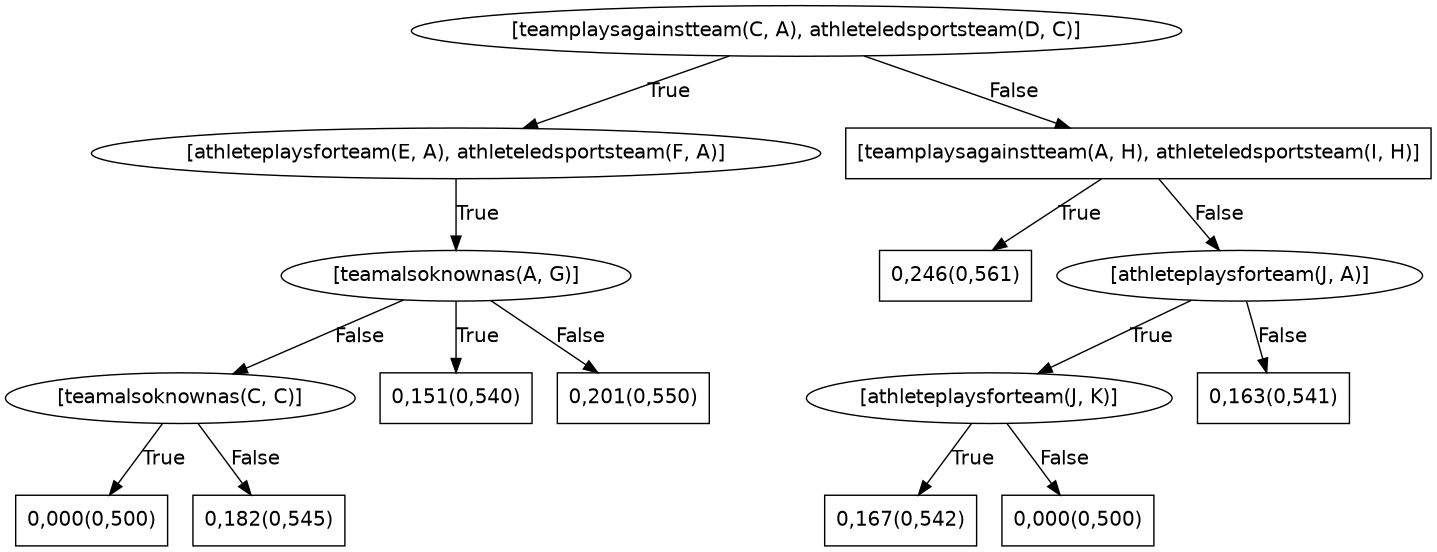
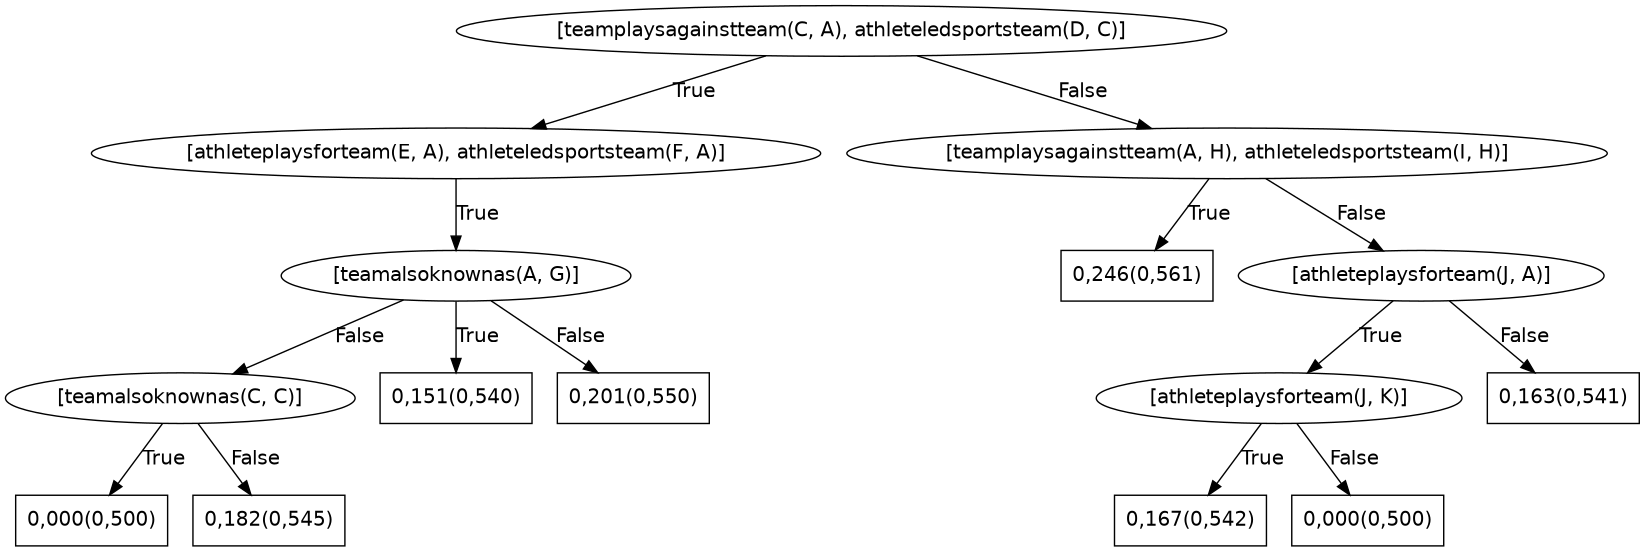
node "[teamplaysagainstteam(A, H), athleteledsportsteam(I, H)]": shape box -> ellipse
